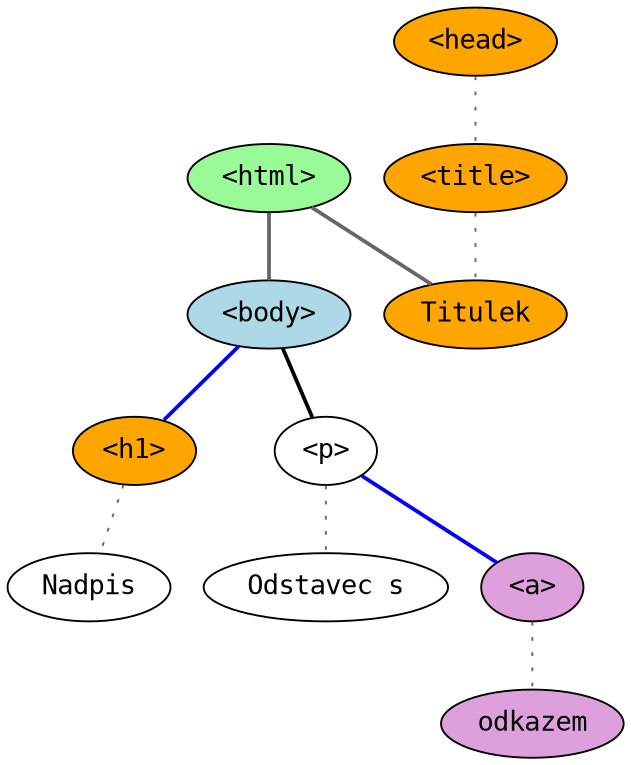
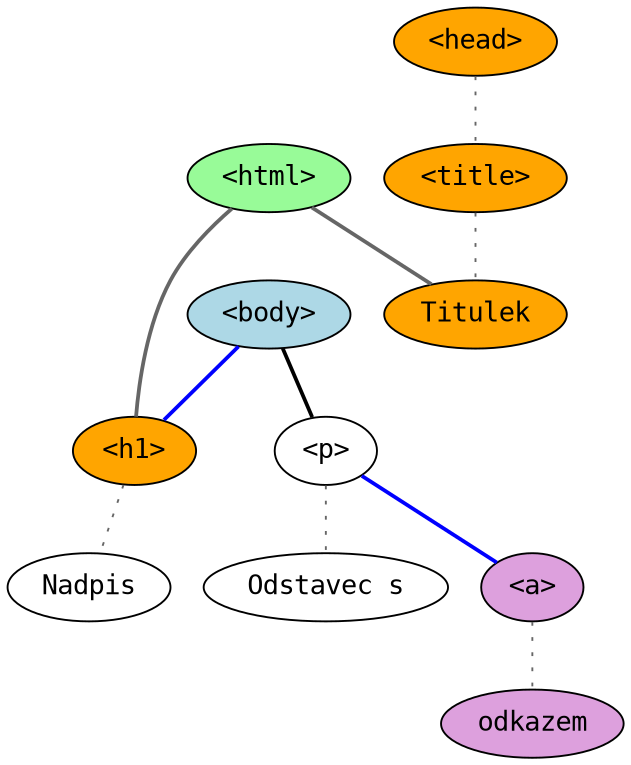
edge "<html>" -- "<body>": now "<html>" -- "<h1>"
